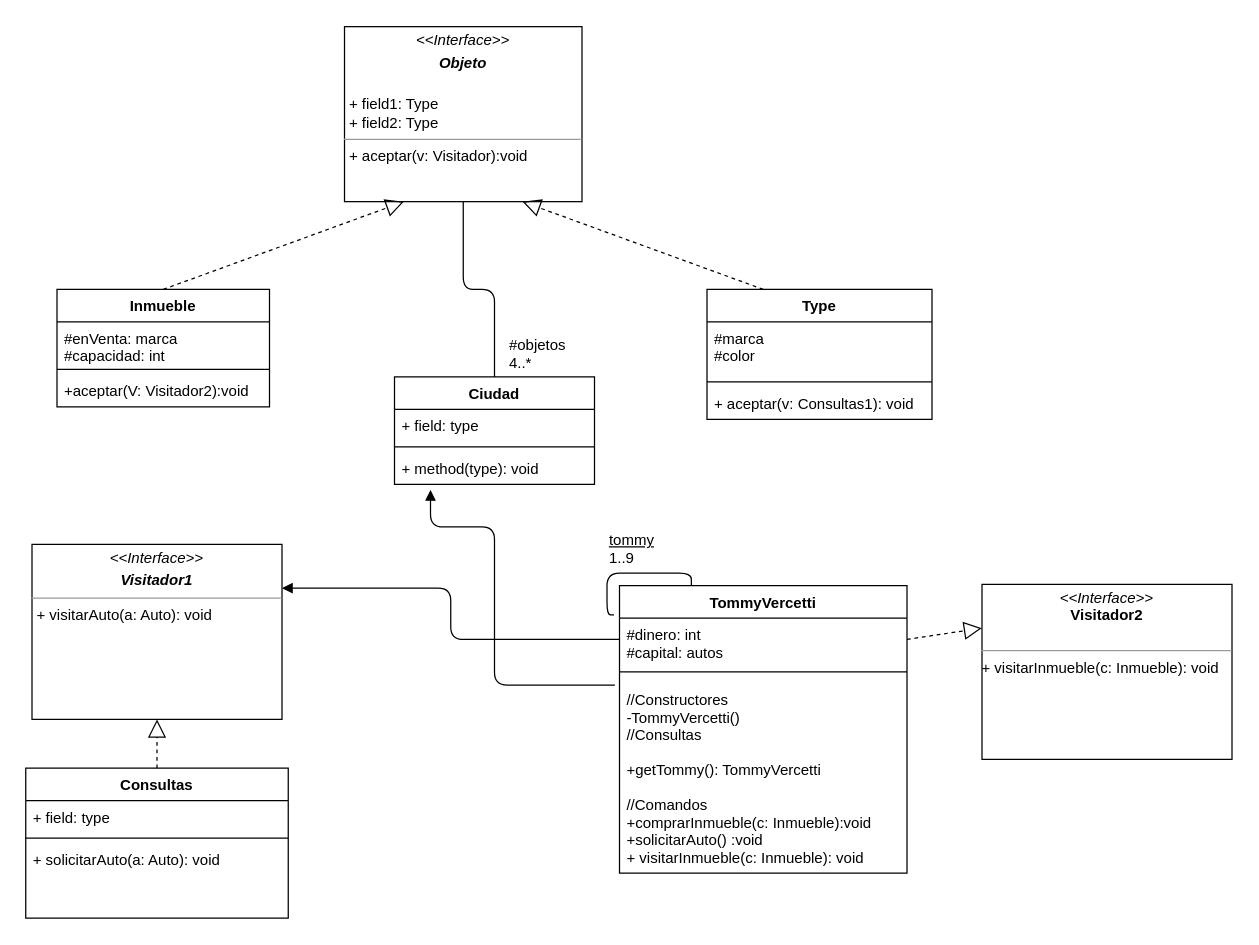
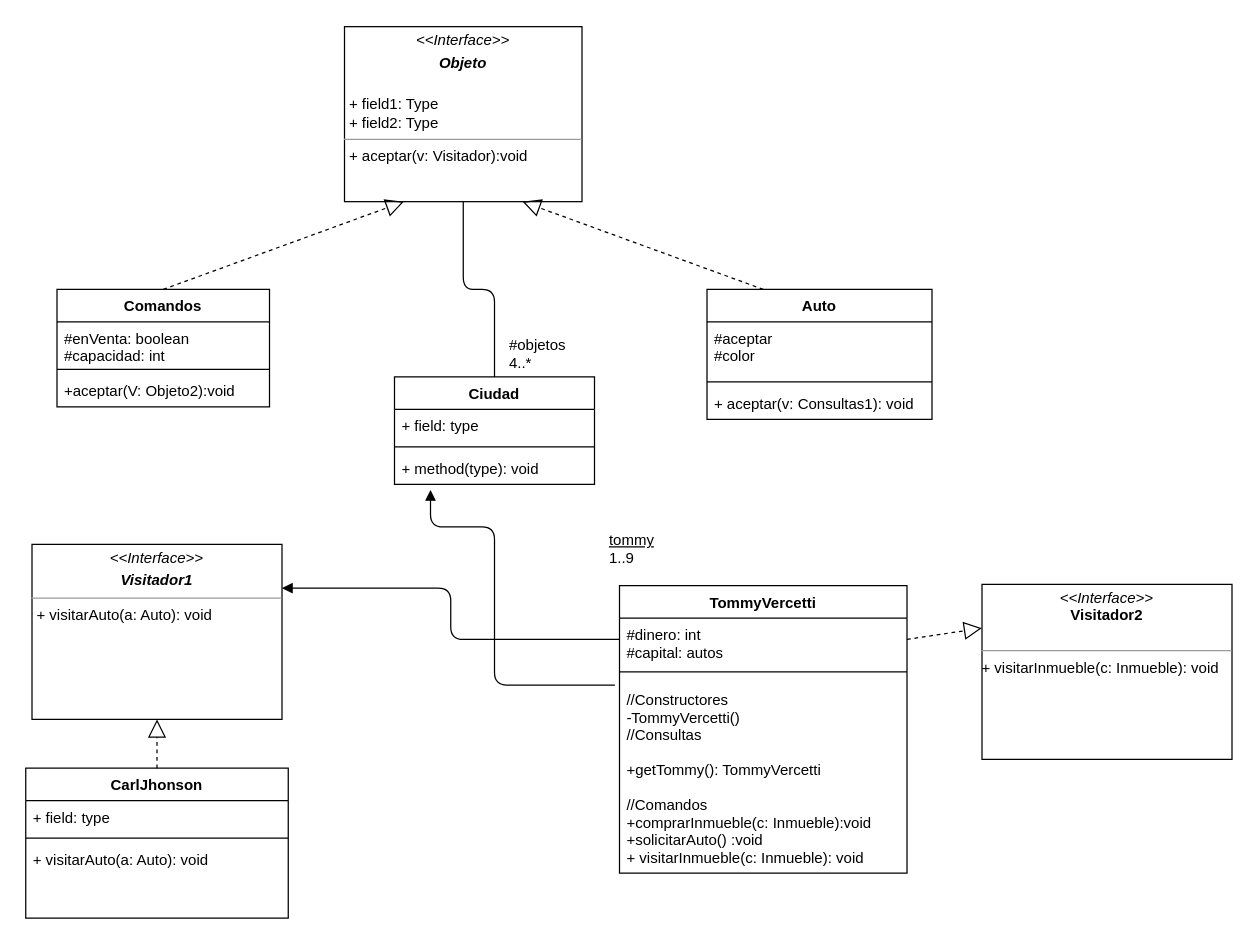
node "Inmueble": label "Inmueble" -> "Comandos"
node "Type": label "Type" -> "Auto"
node "#enVenta: marca #capacidad: int": label "#enVenta: marca #capacidad: int" -> "#enVenta: boolean #capacidad: int"
node "#marca #color": label "#marca #color" -> "#aceptar #color"
node "+aceptar(V: Visitador2):void": label "+aceptar(V: Visitador2):void" -> "+aceptar(V: Objeto2):void"
edge "#dinero: int #capital: autos" -- "TommyVercetti": removed
node "Consultas": label "Consultas" -> "CarlJhonson"
node "+ solicitarAuto(a: Auto): void": label "+ solicitarAuto(a: Auto): void" -> "+ visitarAuto(a: Auto): void"
